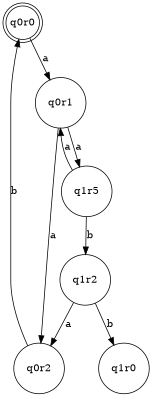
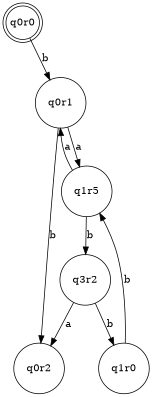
edge "q0r0" -> "q0r1": label "a" -> "b"
edge "q0r2" -> "q0r0": removed, label "b"
edge "q0r1" -> "q0r2": label "a" -> "b"
node "q1r2": label "q1r2" -> "q3r2"
edge "q1r0" -> "q1r5": added, label "b"
